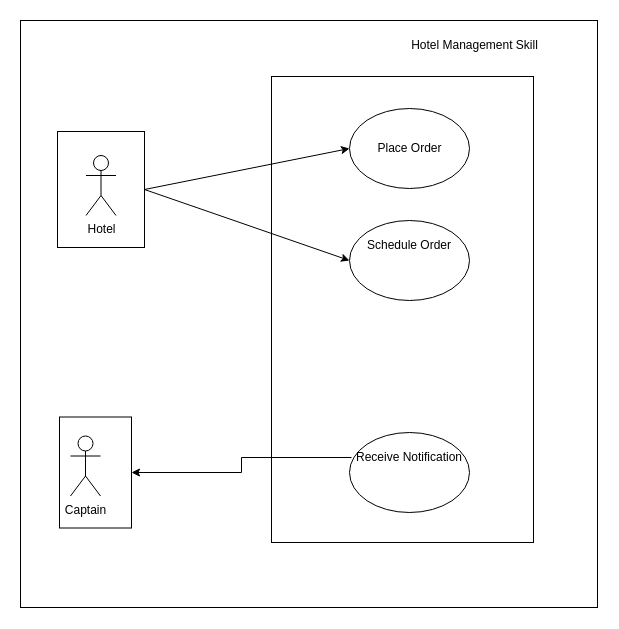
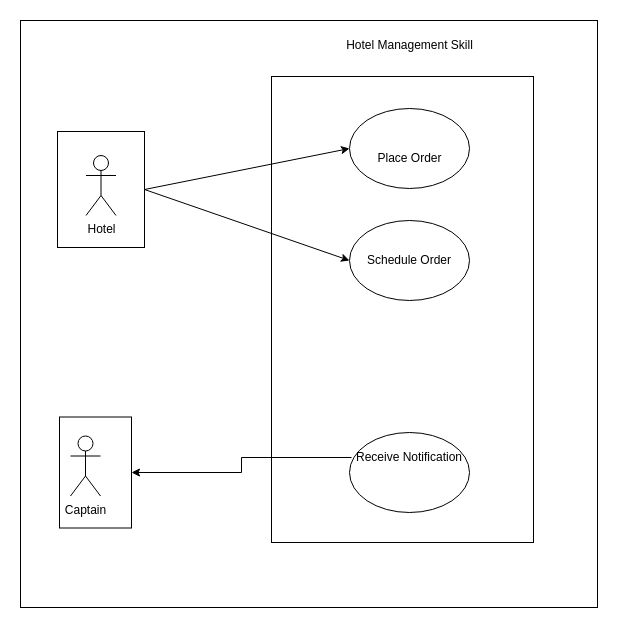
node "Hotel Management Skill": moved (475, 46) -> (410, 46)
node "Place Order": moved (410, 149) -> (410, 159)
node "Schedule Order": moved (410, 246) -> (410, 261)
